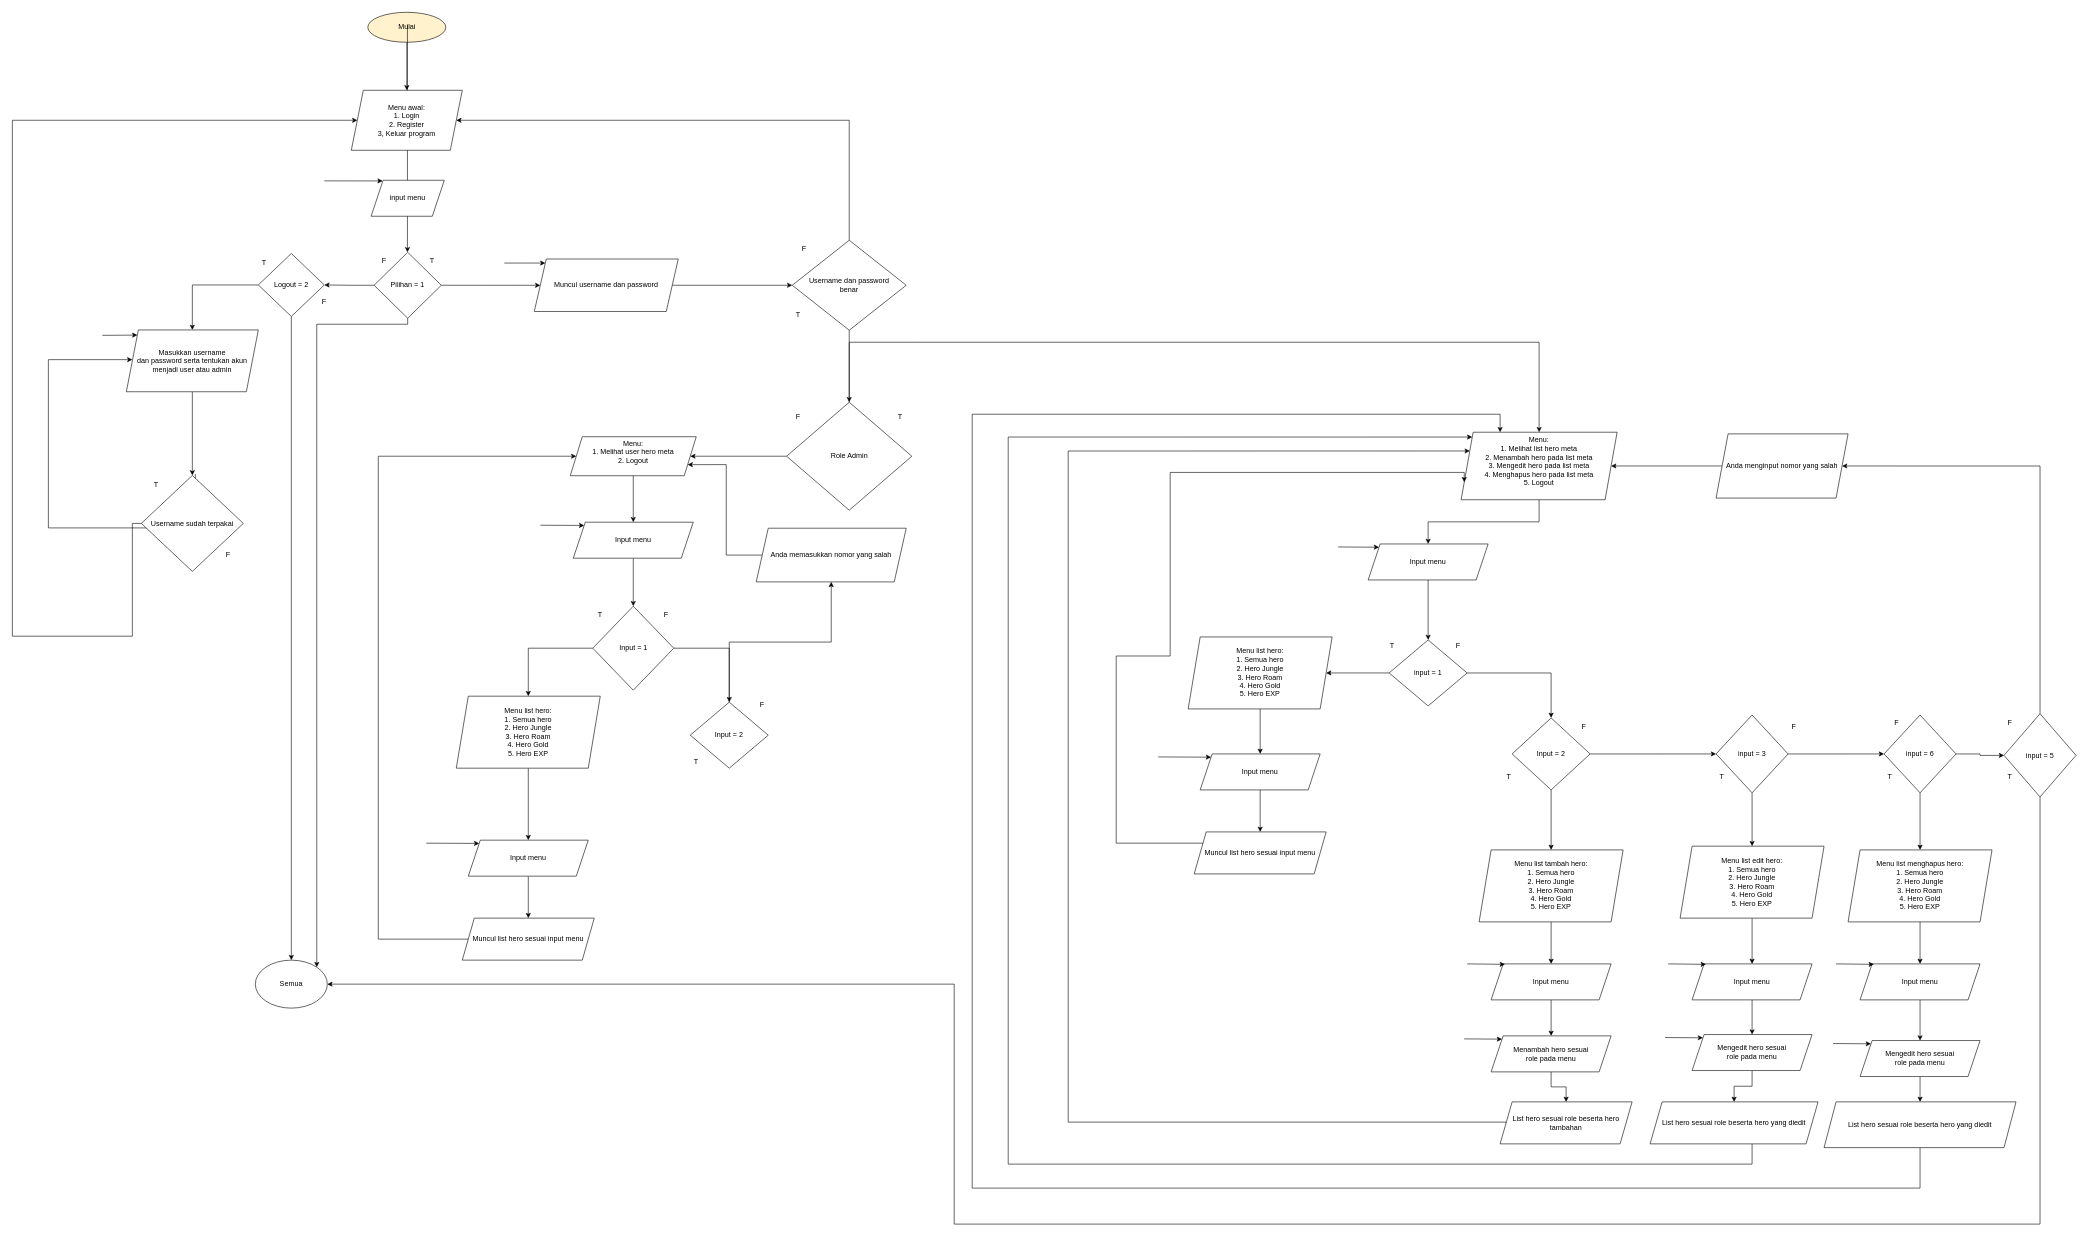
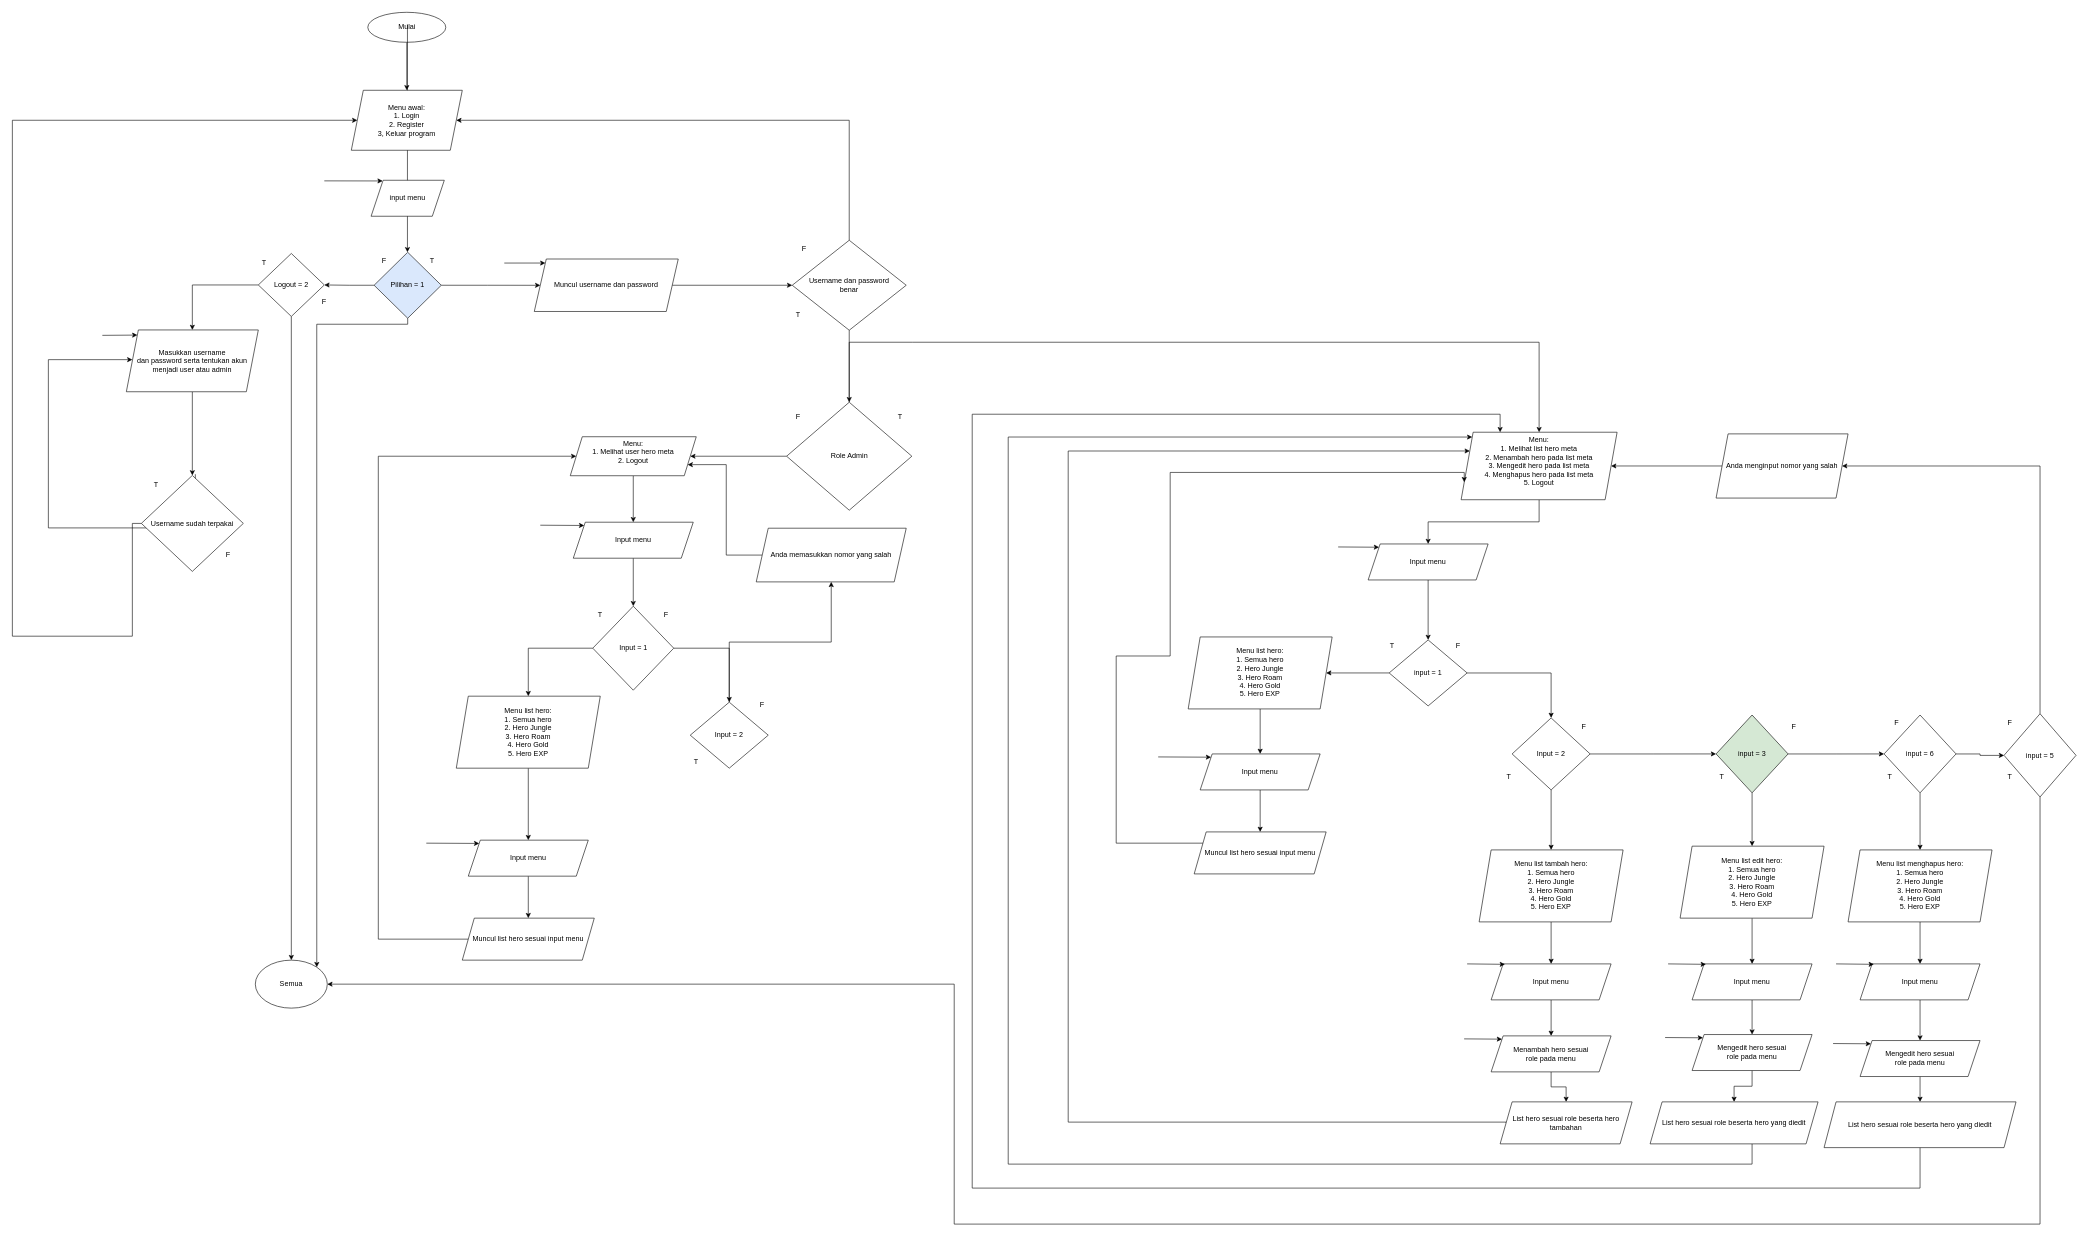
node "Mulai": fillcolor #fff2cc -> #ffffff
node "Pilihan = 1": fillcolor #ffffff -> #dae8fc
node "input = 3": fillcolor #ffffff -> #d5e8d4
